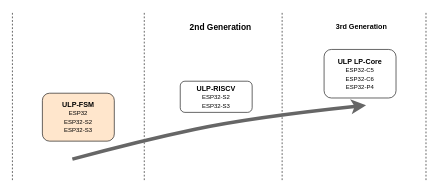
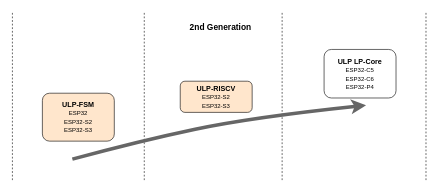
node "3rd Generation": removed
node "ULP-RISCV ESP32-S2 ESP32-S3": fillcolor #ffffff -> #ffe6cc
